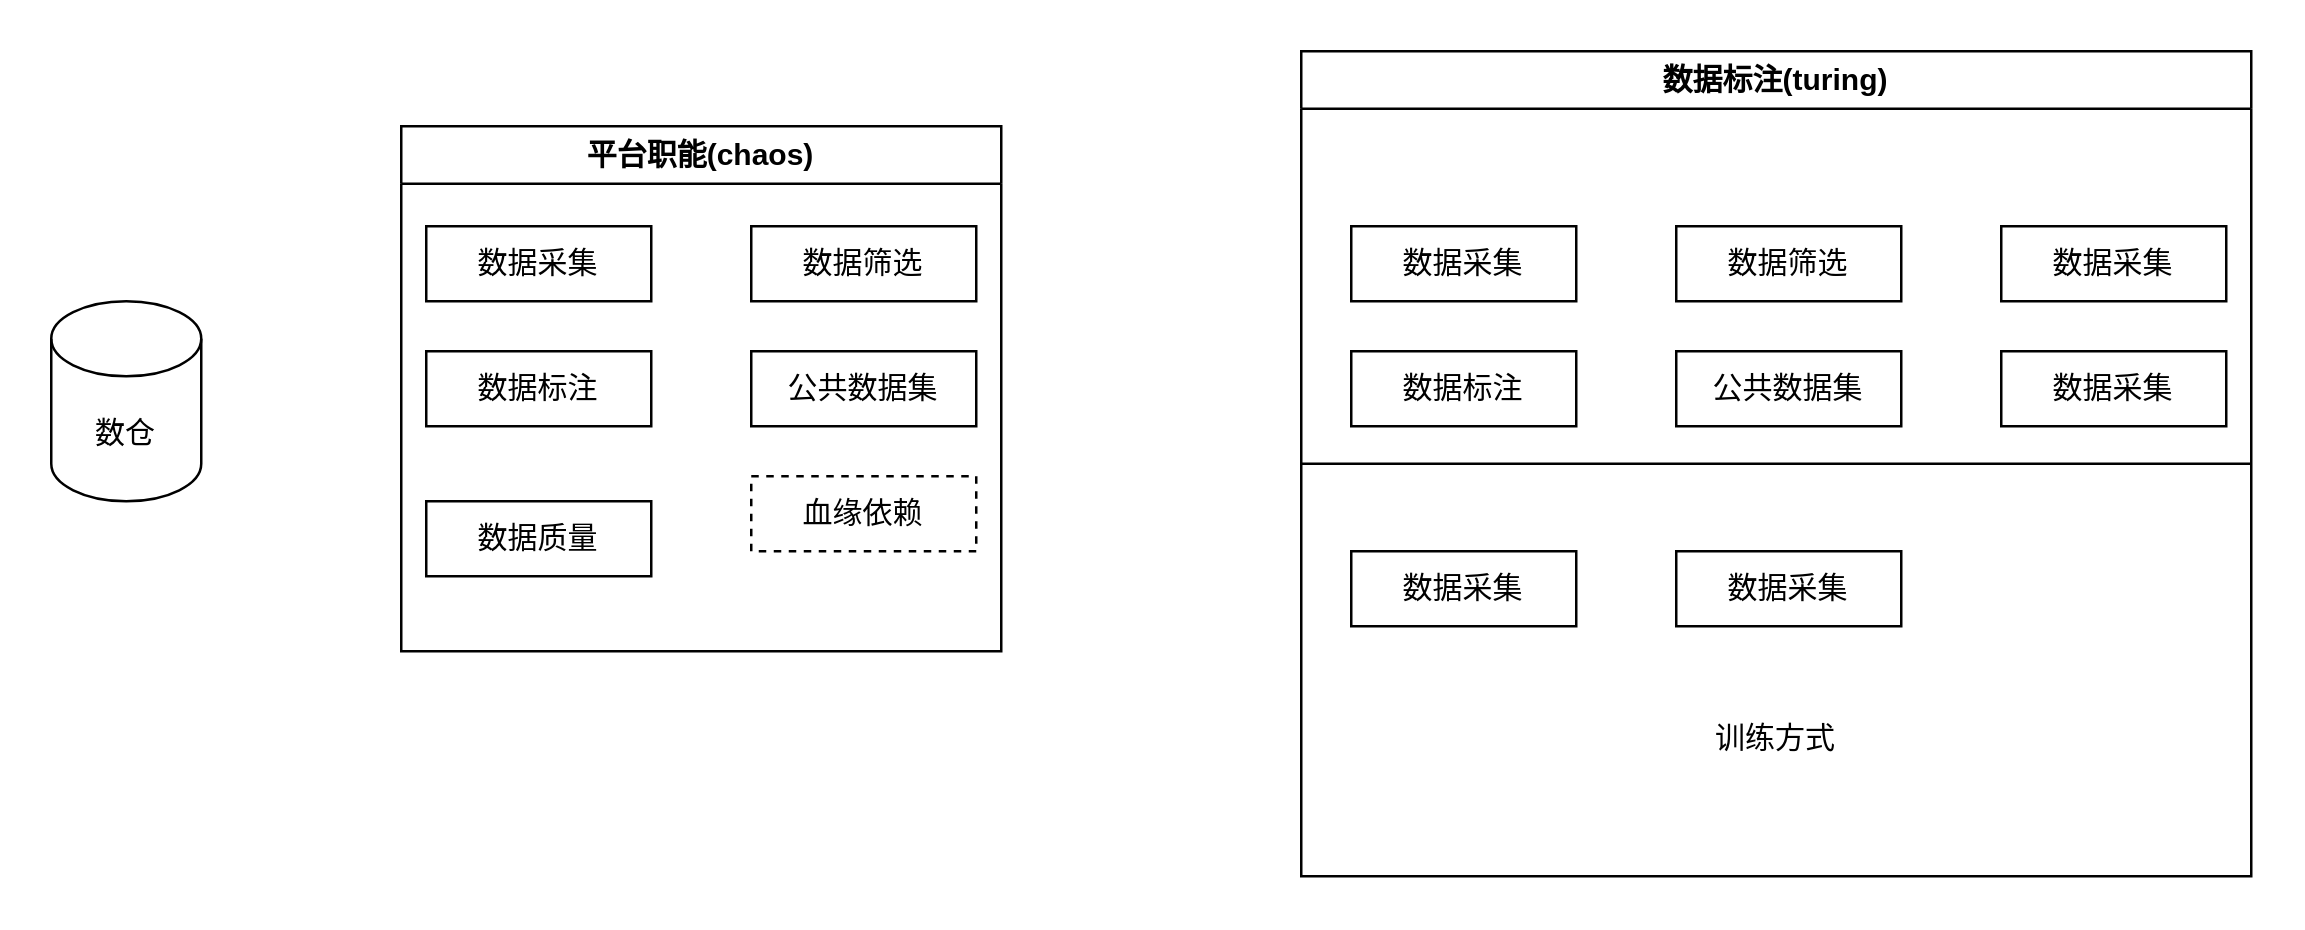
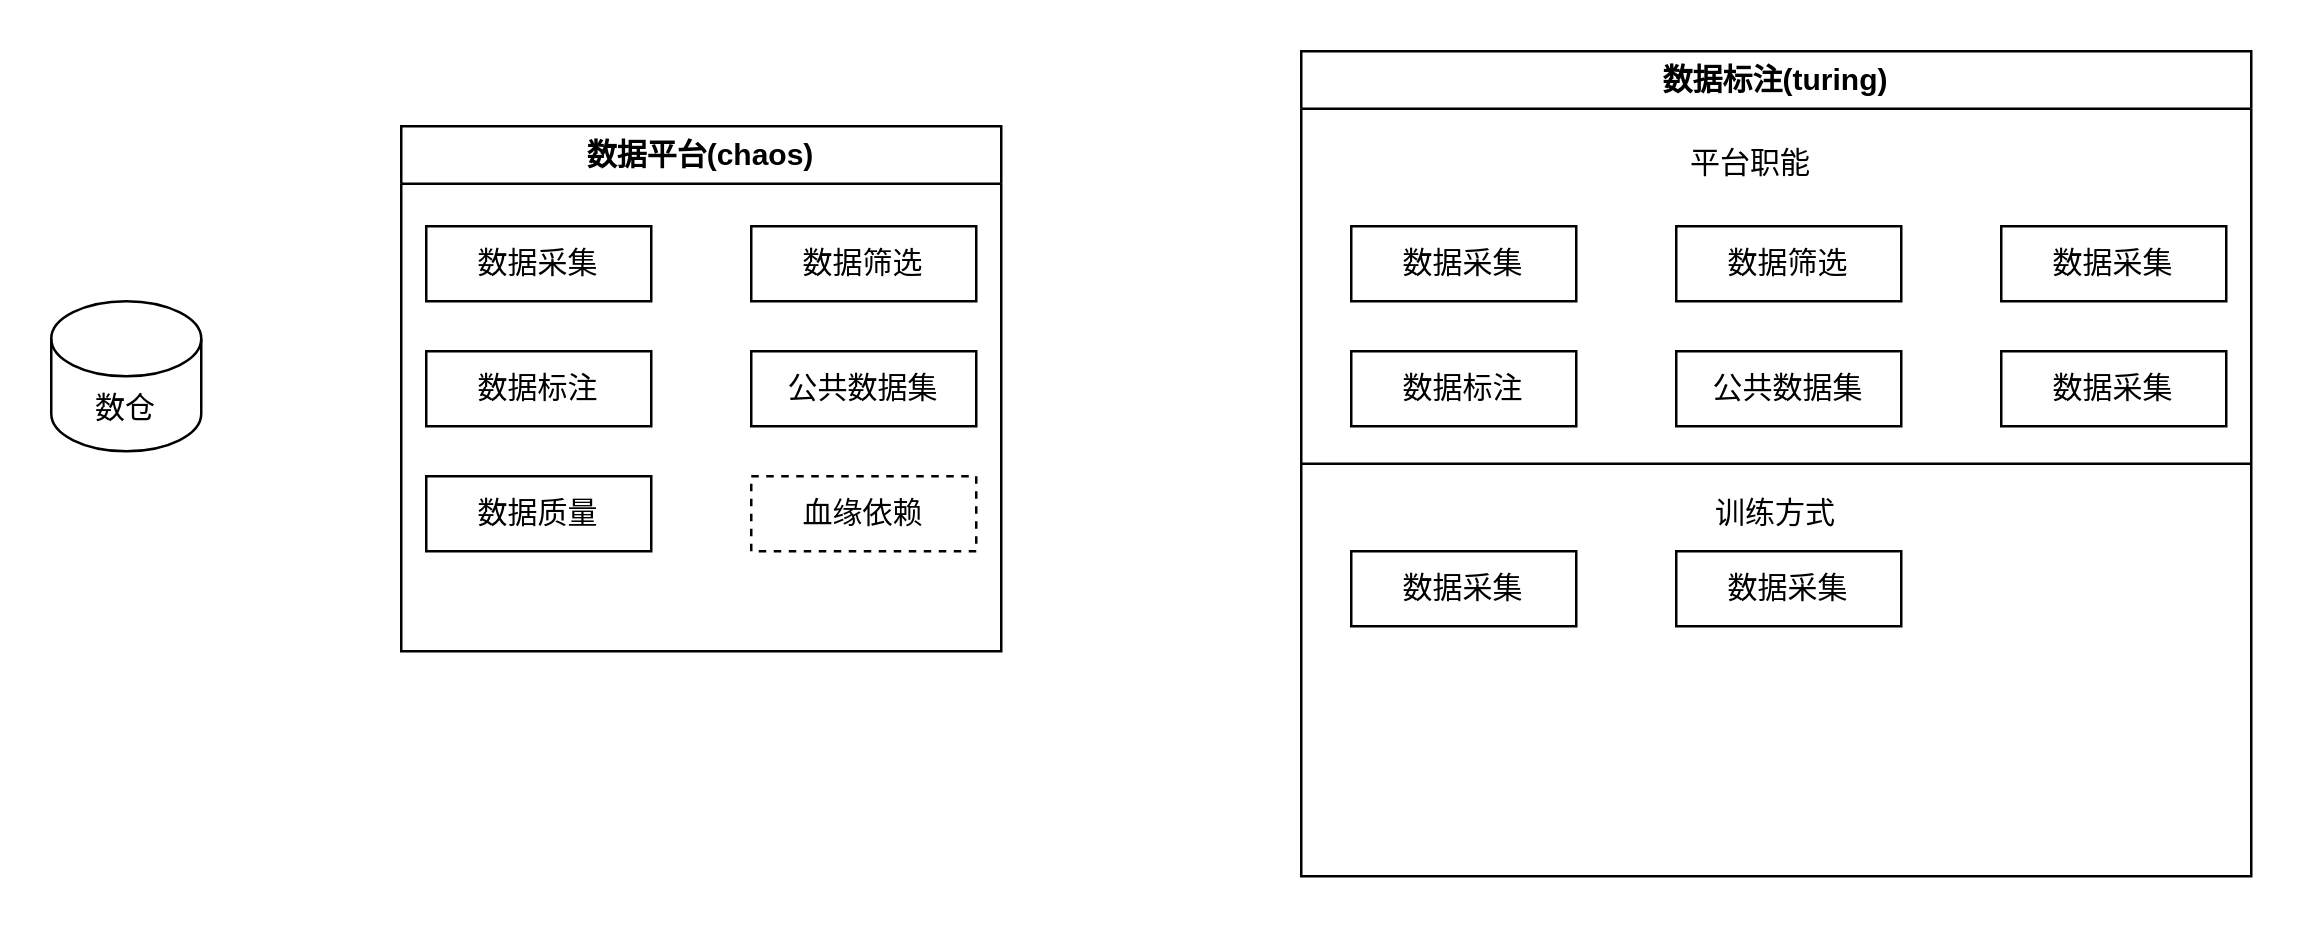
node "平台职能(chaos)": label "平台职能(chaos)" -> "数据平台(chaos)"
node "平台职能": added
node "数仓": size 150x200 -> 150x150
node "数据质量": moved (539, 539) -> (539, 514)
node "训练方式": moved (1776, 739) -> (1776, 514)
